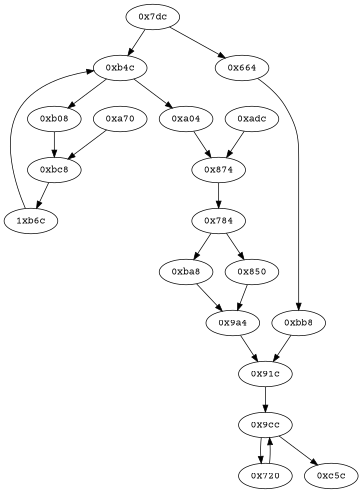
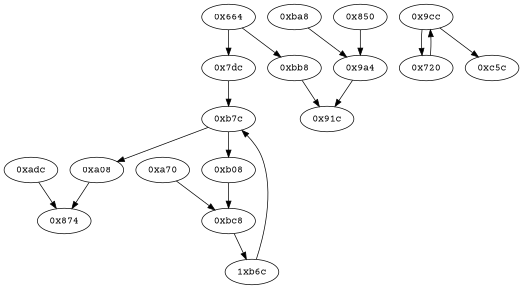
edge "0x7dc" -> "0x664": reversed
node "0xb4c": label "0xb4c" -> "0xb7c"
node "0xa04": label "0xa04" -> "0xa08"
node "0x784": removed
edge "0x91c" -> "0x9cc": removed
